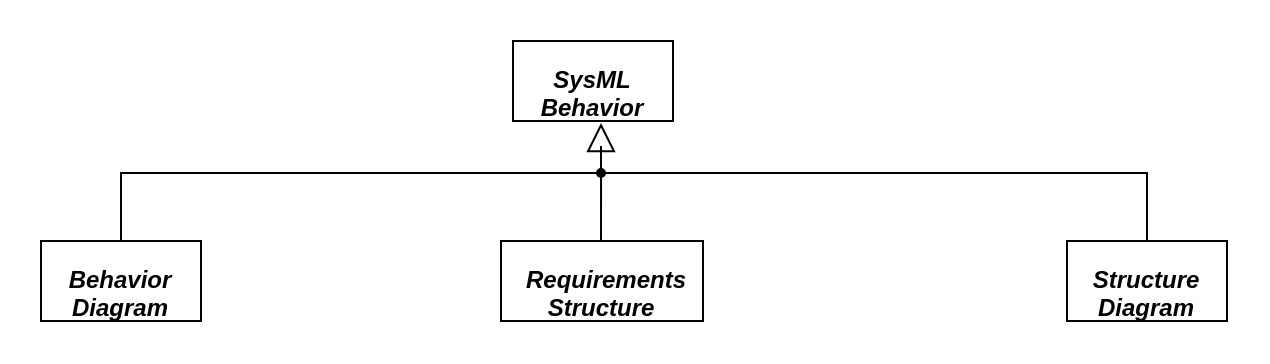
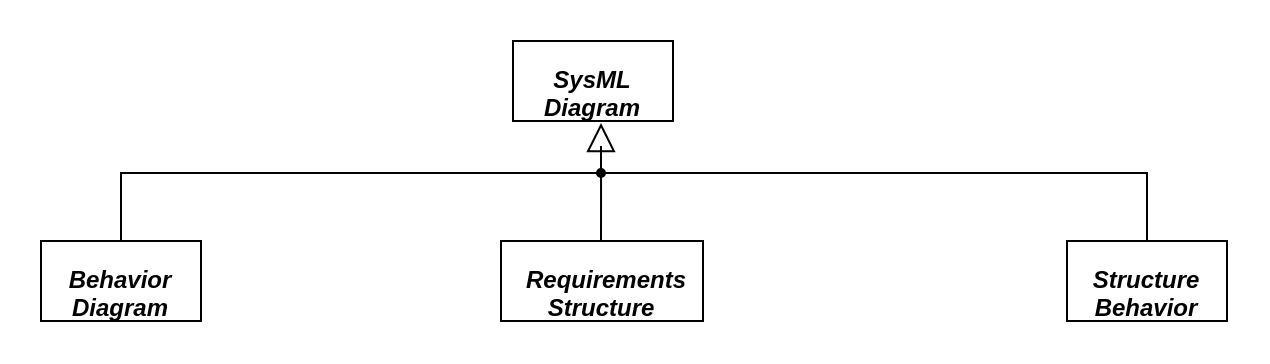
node "SysML Behavior": label "SysML Behavior" -> "SysML Diagram"
node "Structure Diagram": label "Structure Diagram" -> "Structure Behavior"
